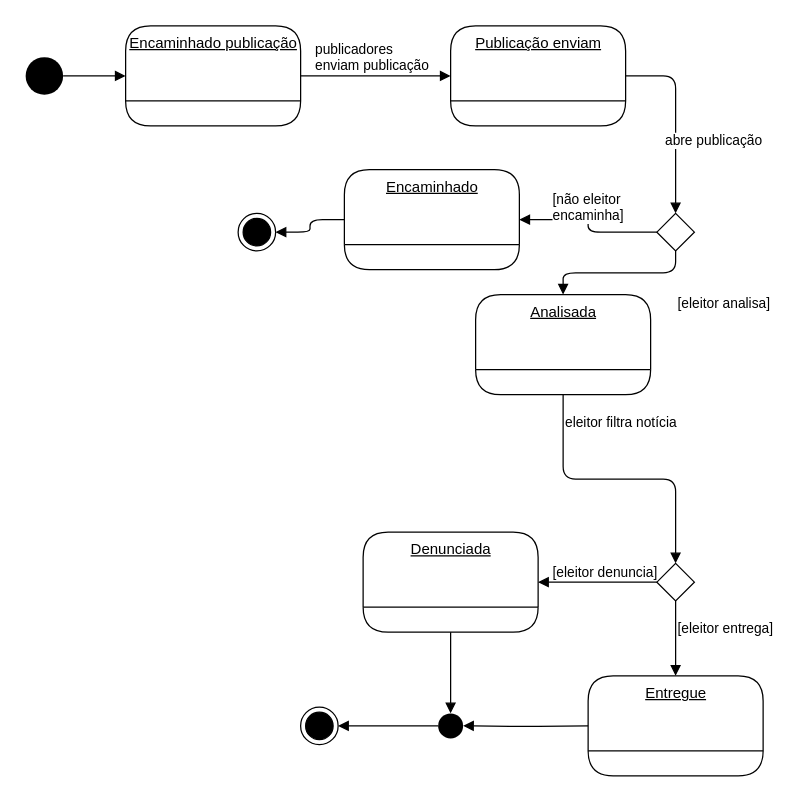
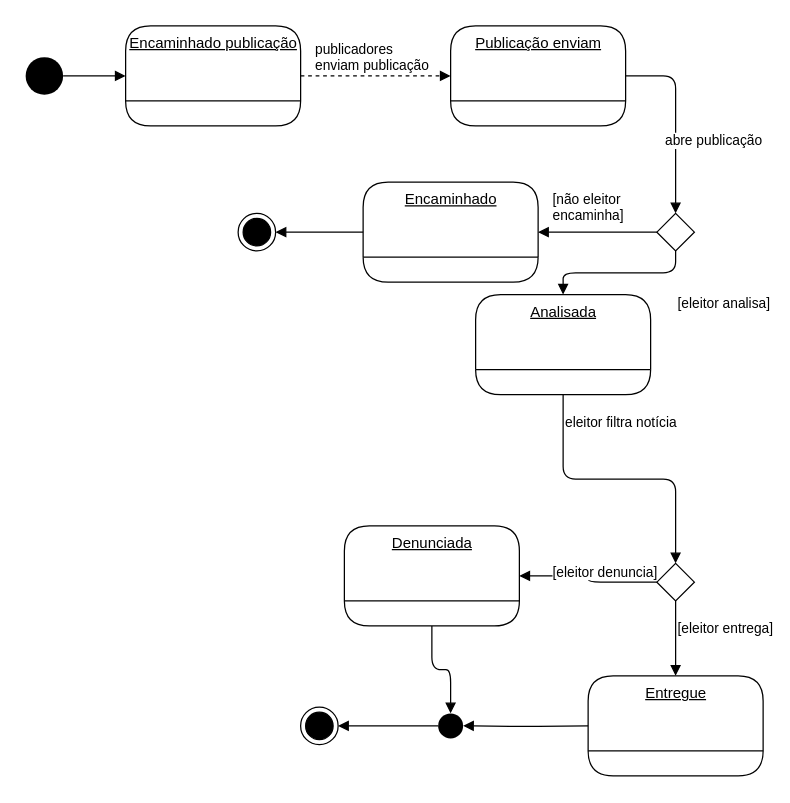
edge "Encaminhado publicação" -> "Publicação enviam": style solid -> dashed
node "Encaminhado": moved (432, 219) -> (451, 232)
node "Denunciada": moved (451, 582) -> (432, 576)
